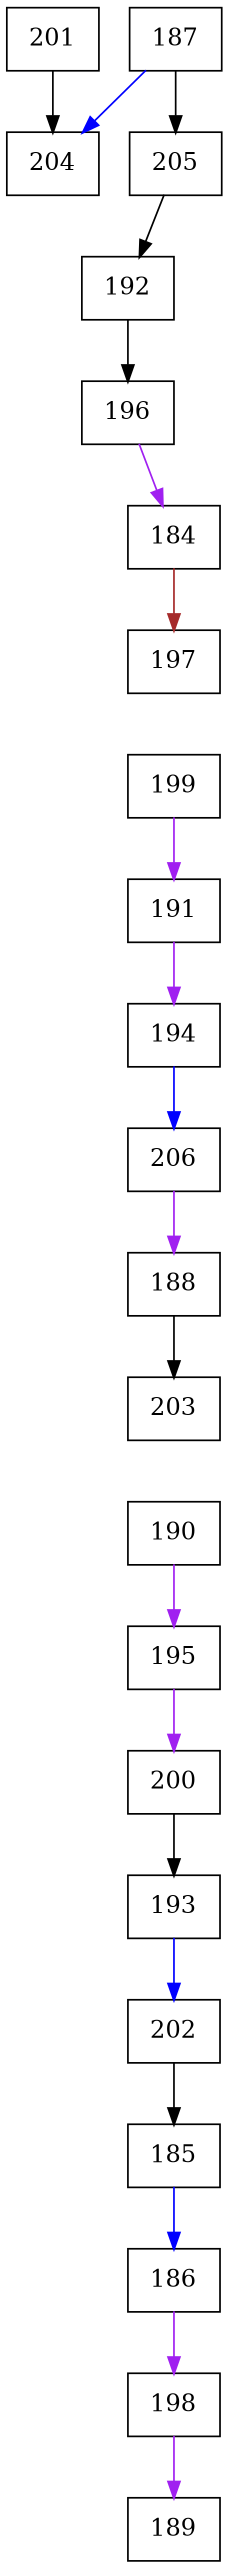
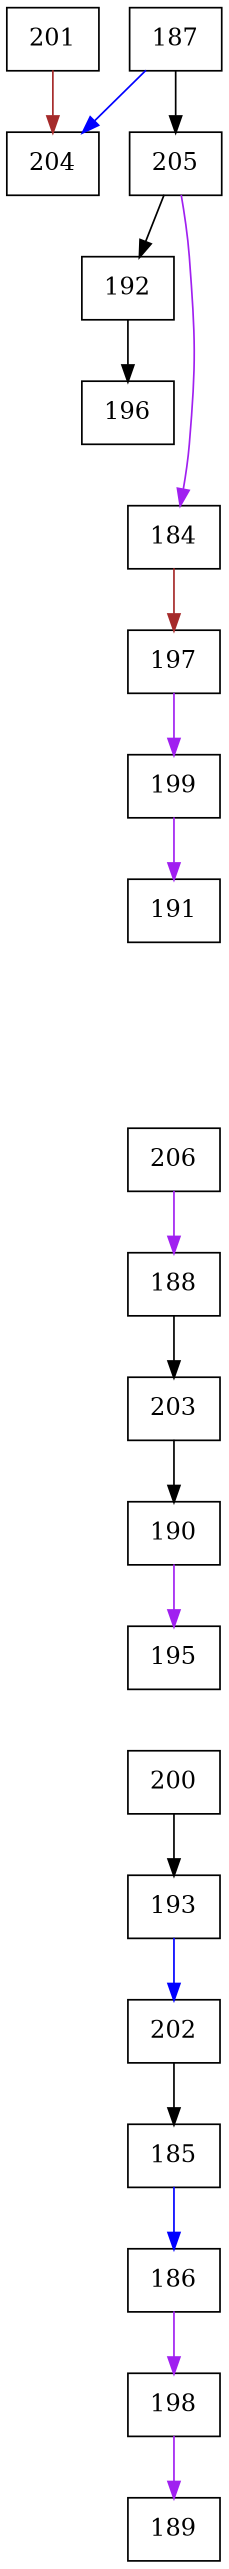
edge "201" -> "204": color black -> brown
edge "196" -> "184": now "205" -> "184"
edge "197" -> "199": added
node "194": removed
edge "203" -> "190": added
edge "195" -> "200": removed
